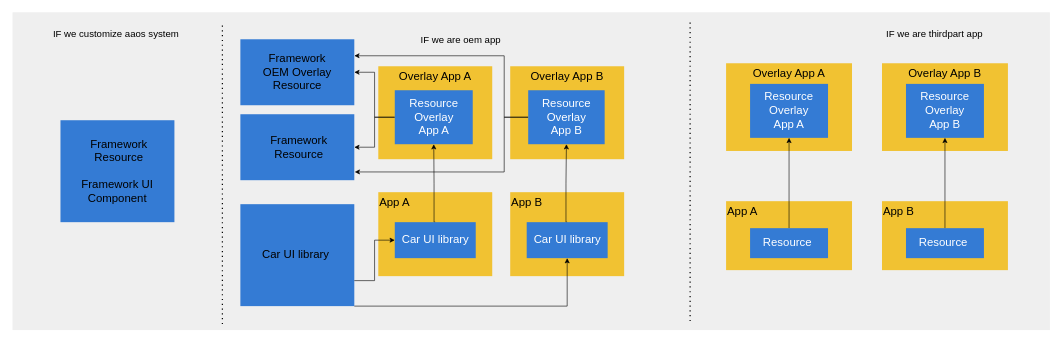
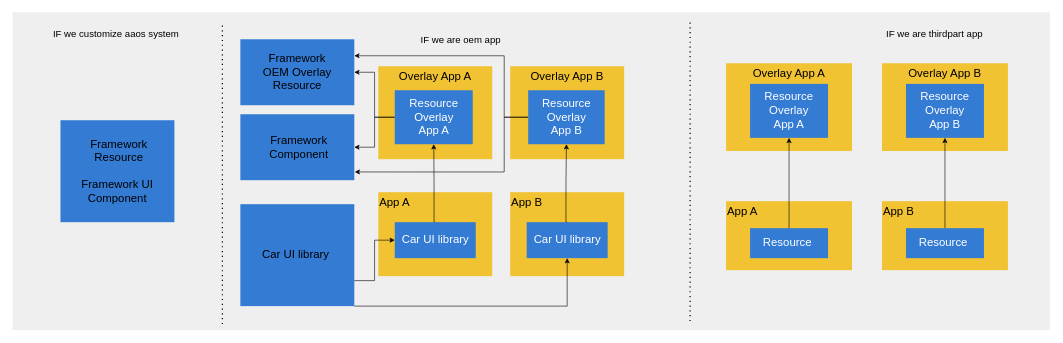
node "Framework Resource": label "Framework Resource" -> "Framework Component"
